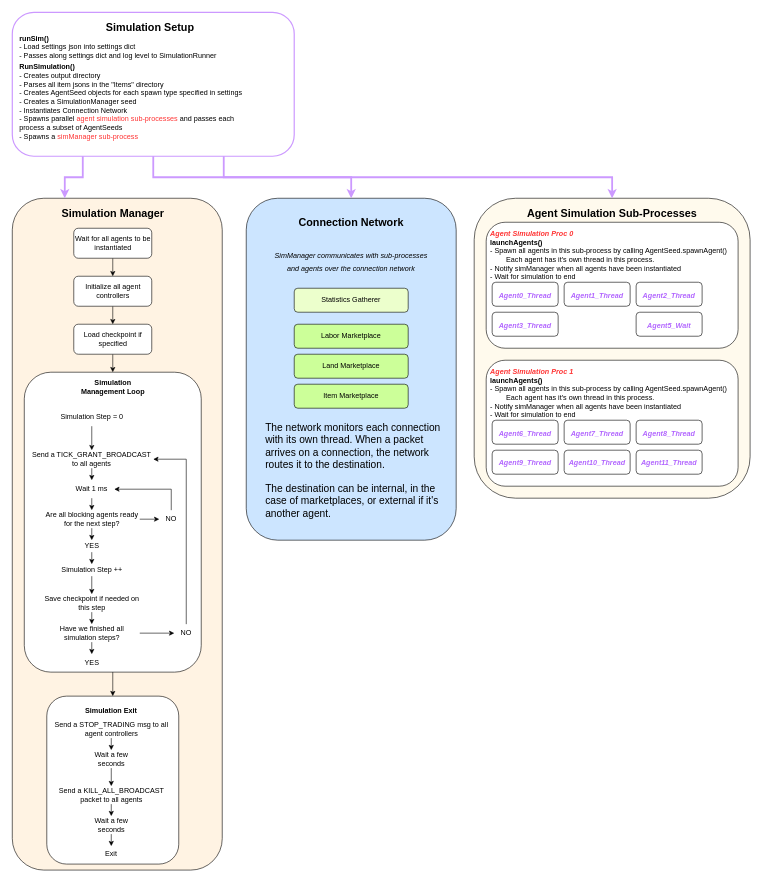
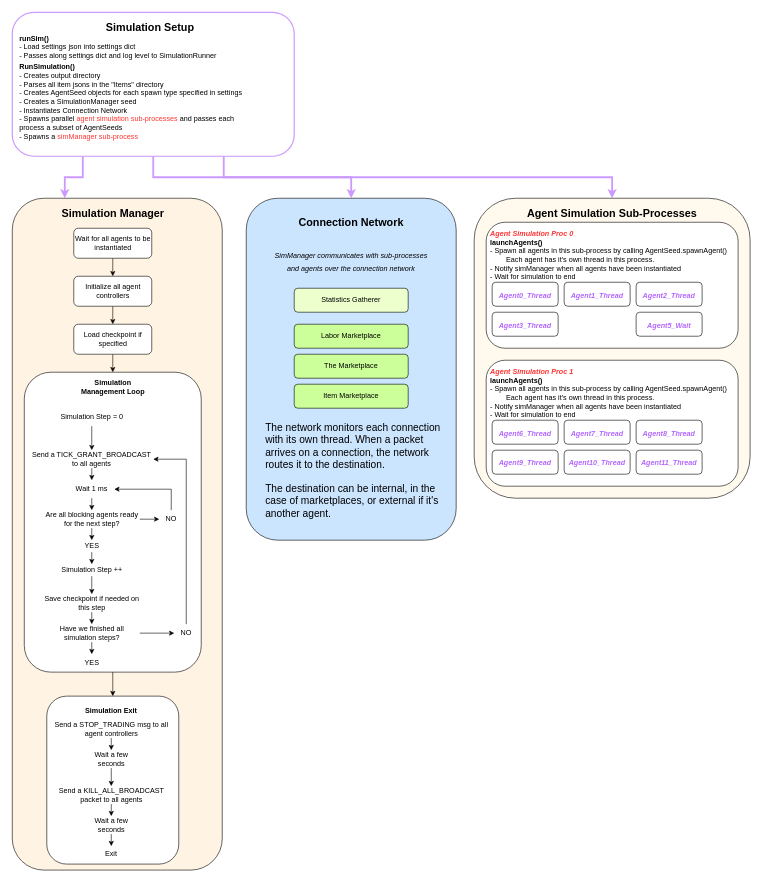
node "Land Marketplace": label "Land Marketplace" -> "The Marketplace"
